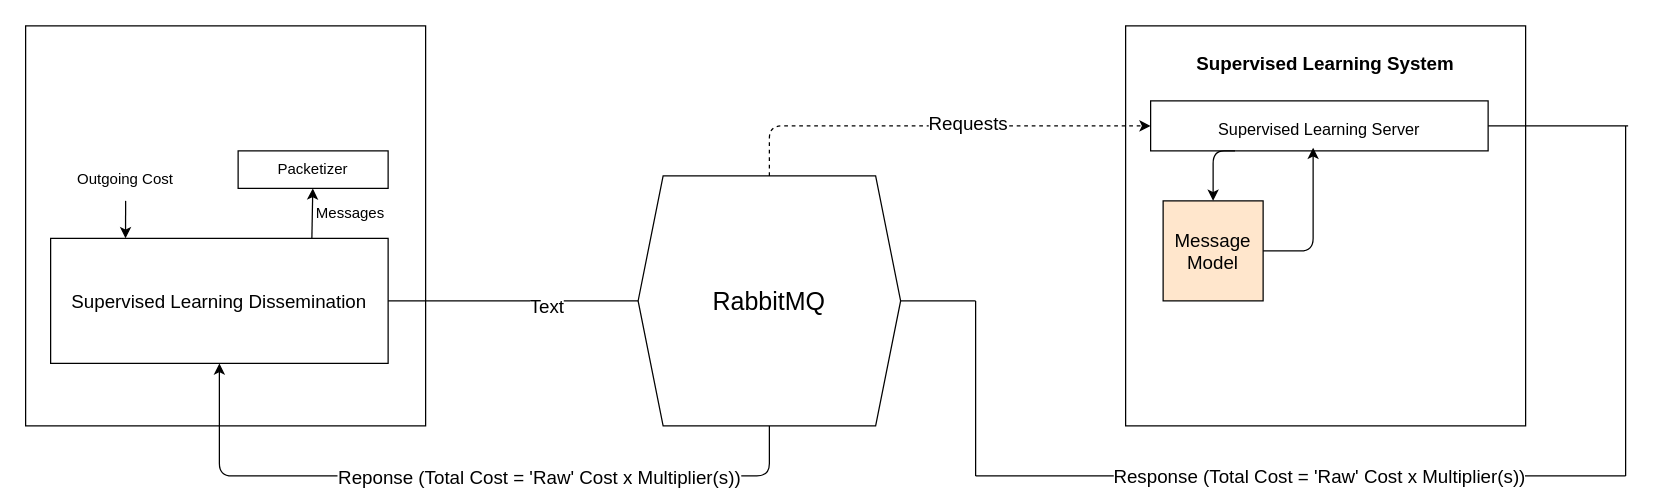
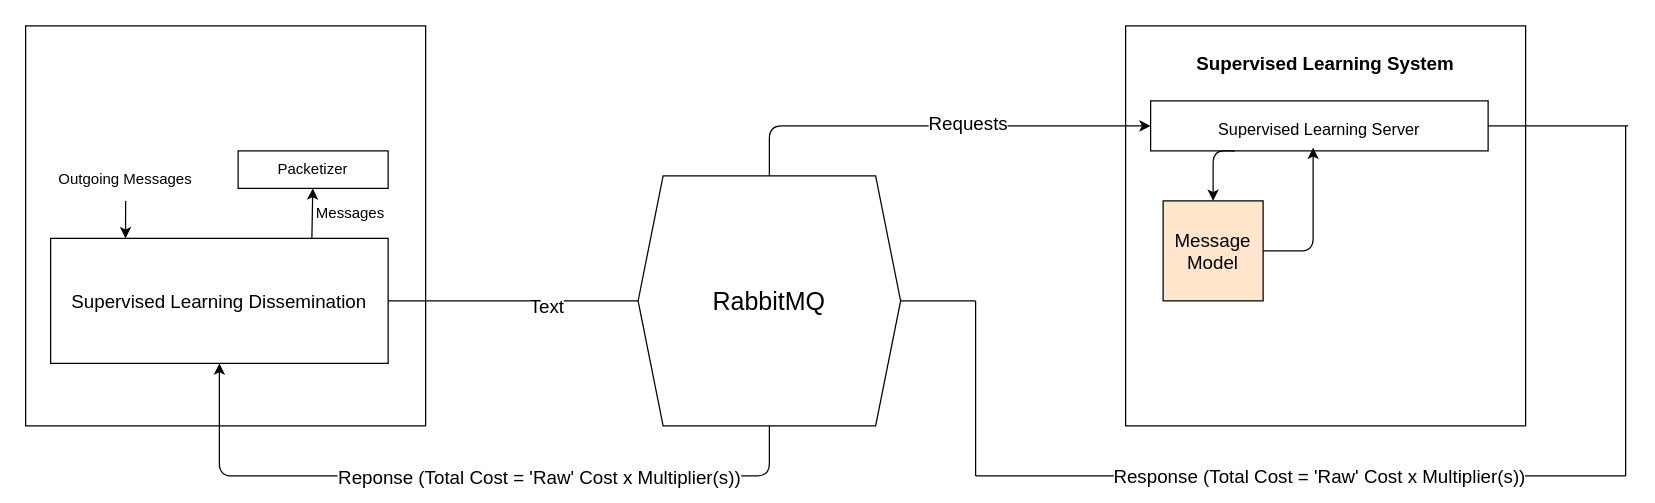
edge "RabbitMQ" -> "Supervised Learning Server": style dashed -> solid
node "Outgoing Cost": label "Outgoing Cost" -> "Outgoing Messages"
